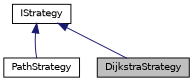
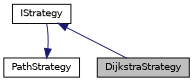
edge "PathStrategy" -> "IStrategy": reversed
